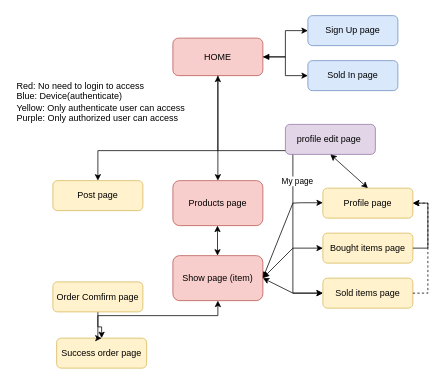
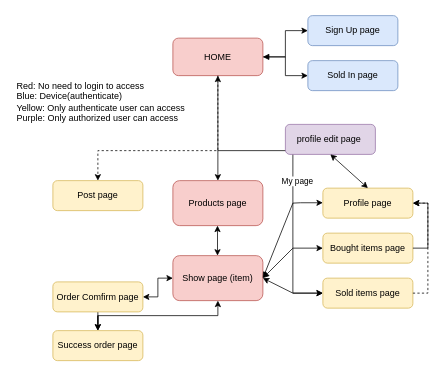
edge "HOME" -> "Post page": style solid -> dashed
edge "Show page (item)" -- "Order Comfirm page": added
node "Success order page": moved (102, 353) -> (98, 345)
